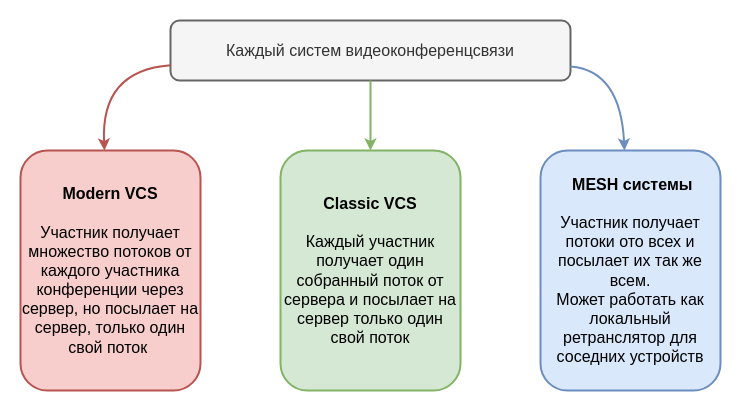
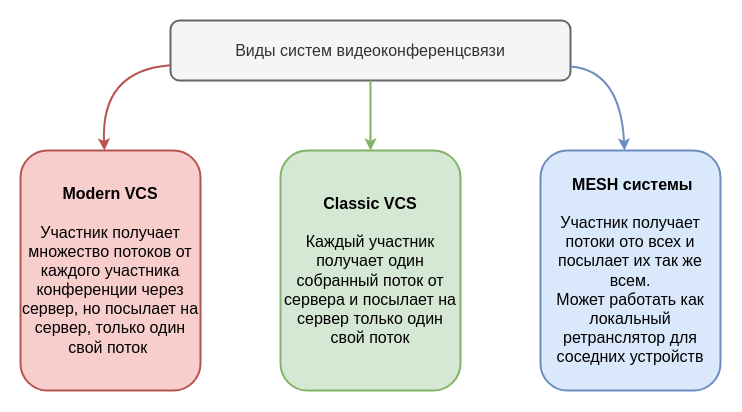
node "Каждый систем видеоконференцсвязи": label "Каждый систем видеоконференцсвязи" -> "Виды систем видеоконференцсвязи"
